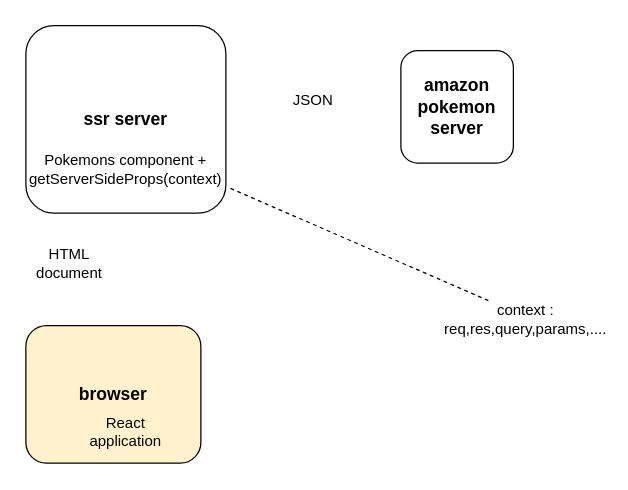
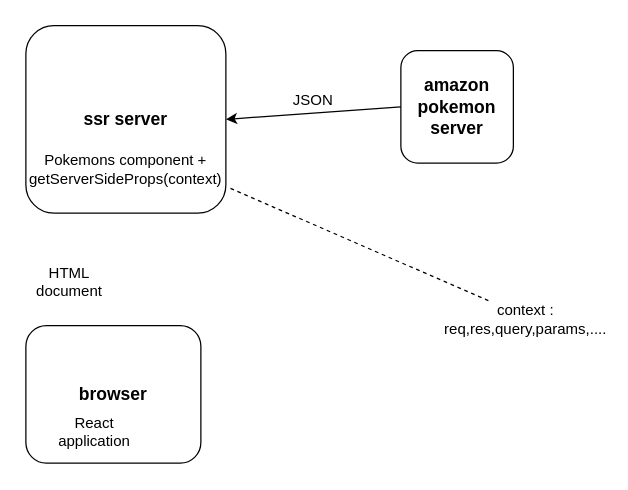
edge "amazon pokemon server" -> "ssr server": added
node "HTML document": moved (69, 263) -> (69, 282)
node "browser": fillcolor #fff2cc -> #ffffff
node "React application": moved (126, 432) -> (94, 432)
